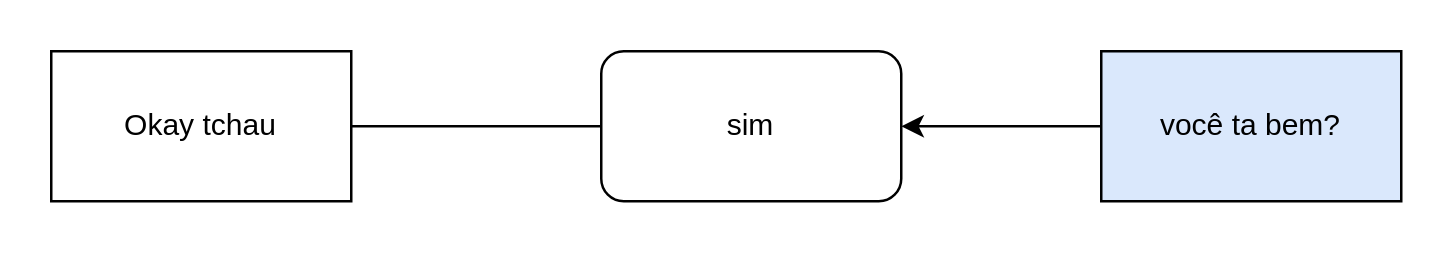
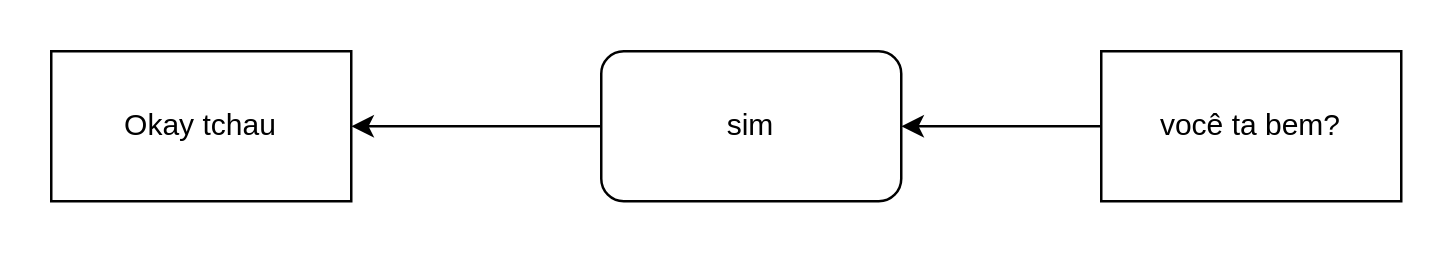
edge "Okay tchau" -- "sim": arrowhead none -> classic
node "você ta bem?": fillcolor #dae8fc -> #ffffff
